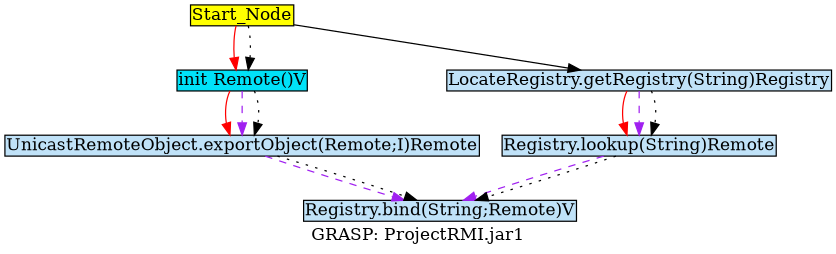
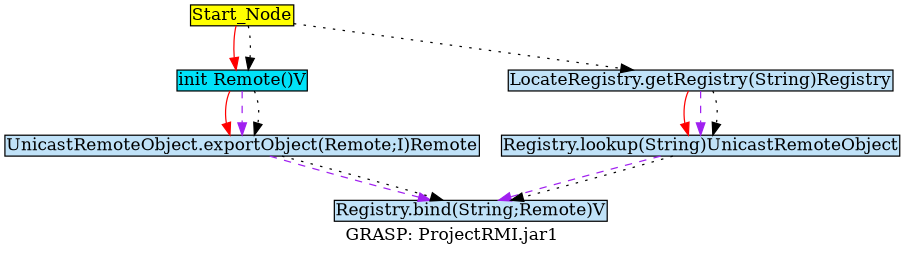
edge "Start_Node" -> "LocateRegistry.getRegistry(String)Registry": style solid -> dotted
node "Registry.lookup(String)Remote": label "Registry.lookup(String)Remote" -> "Registry.lookup(String)UnicastRemoteObject"
